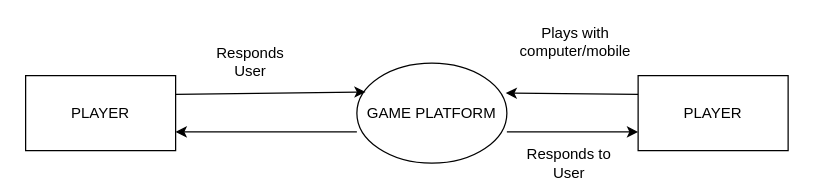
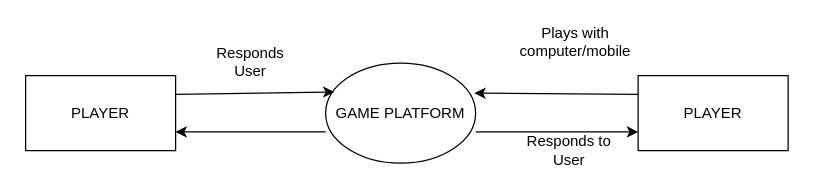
node "GAME PLATFORM": moved (432, 113) -> (401, 113)
node "Responds to User": moved (569, 163) -> (569, 151)
